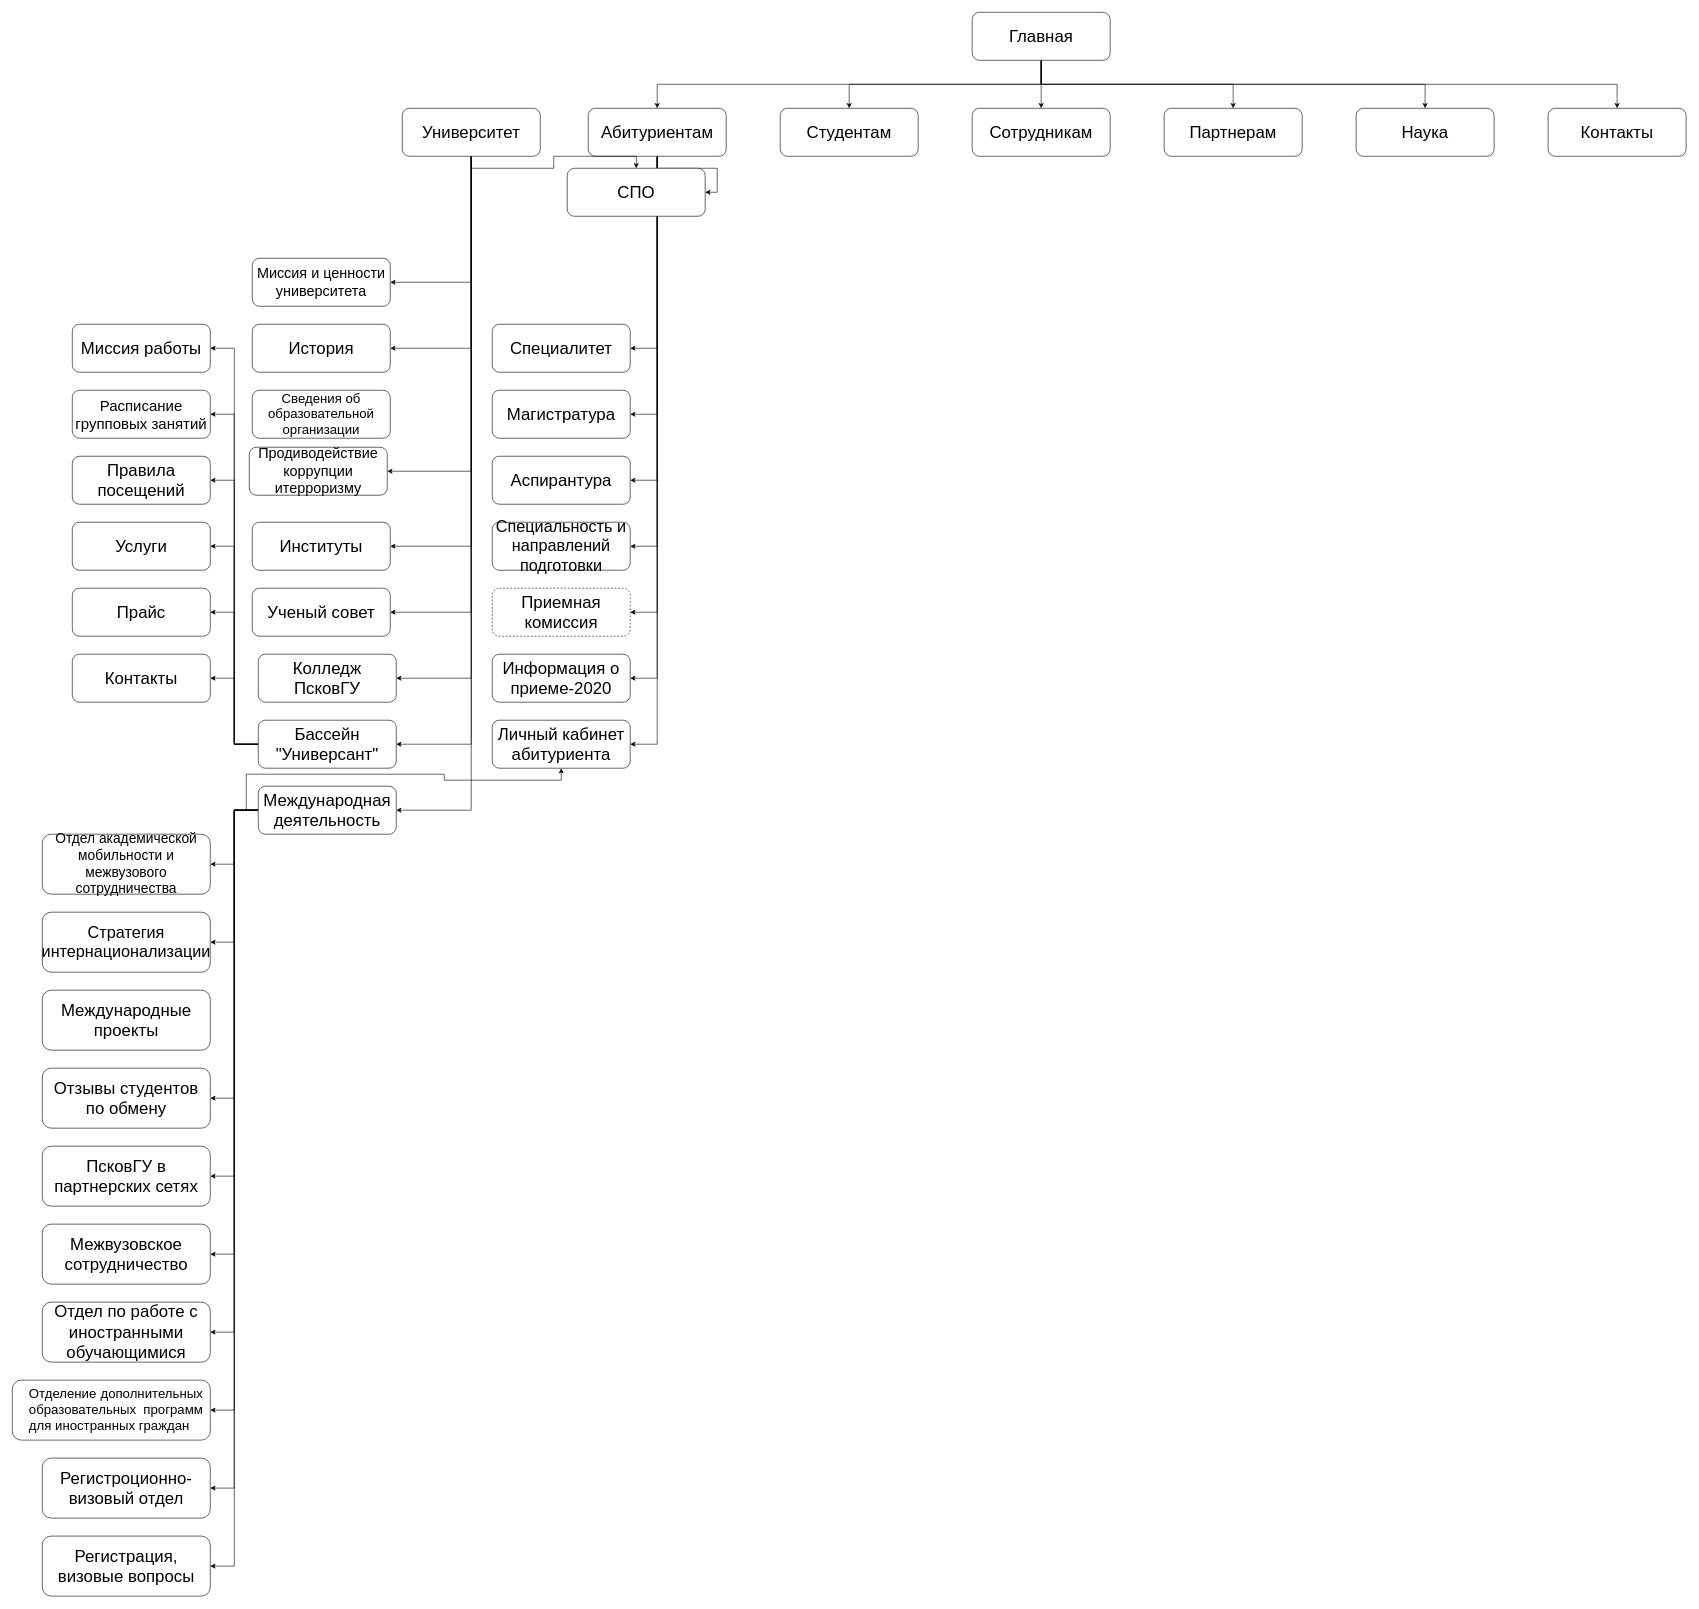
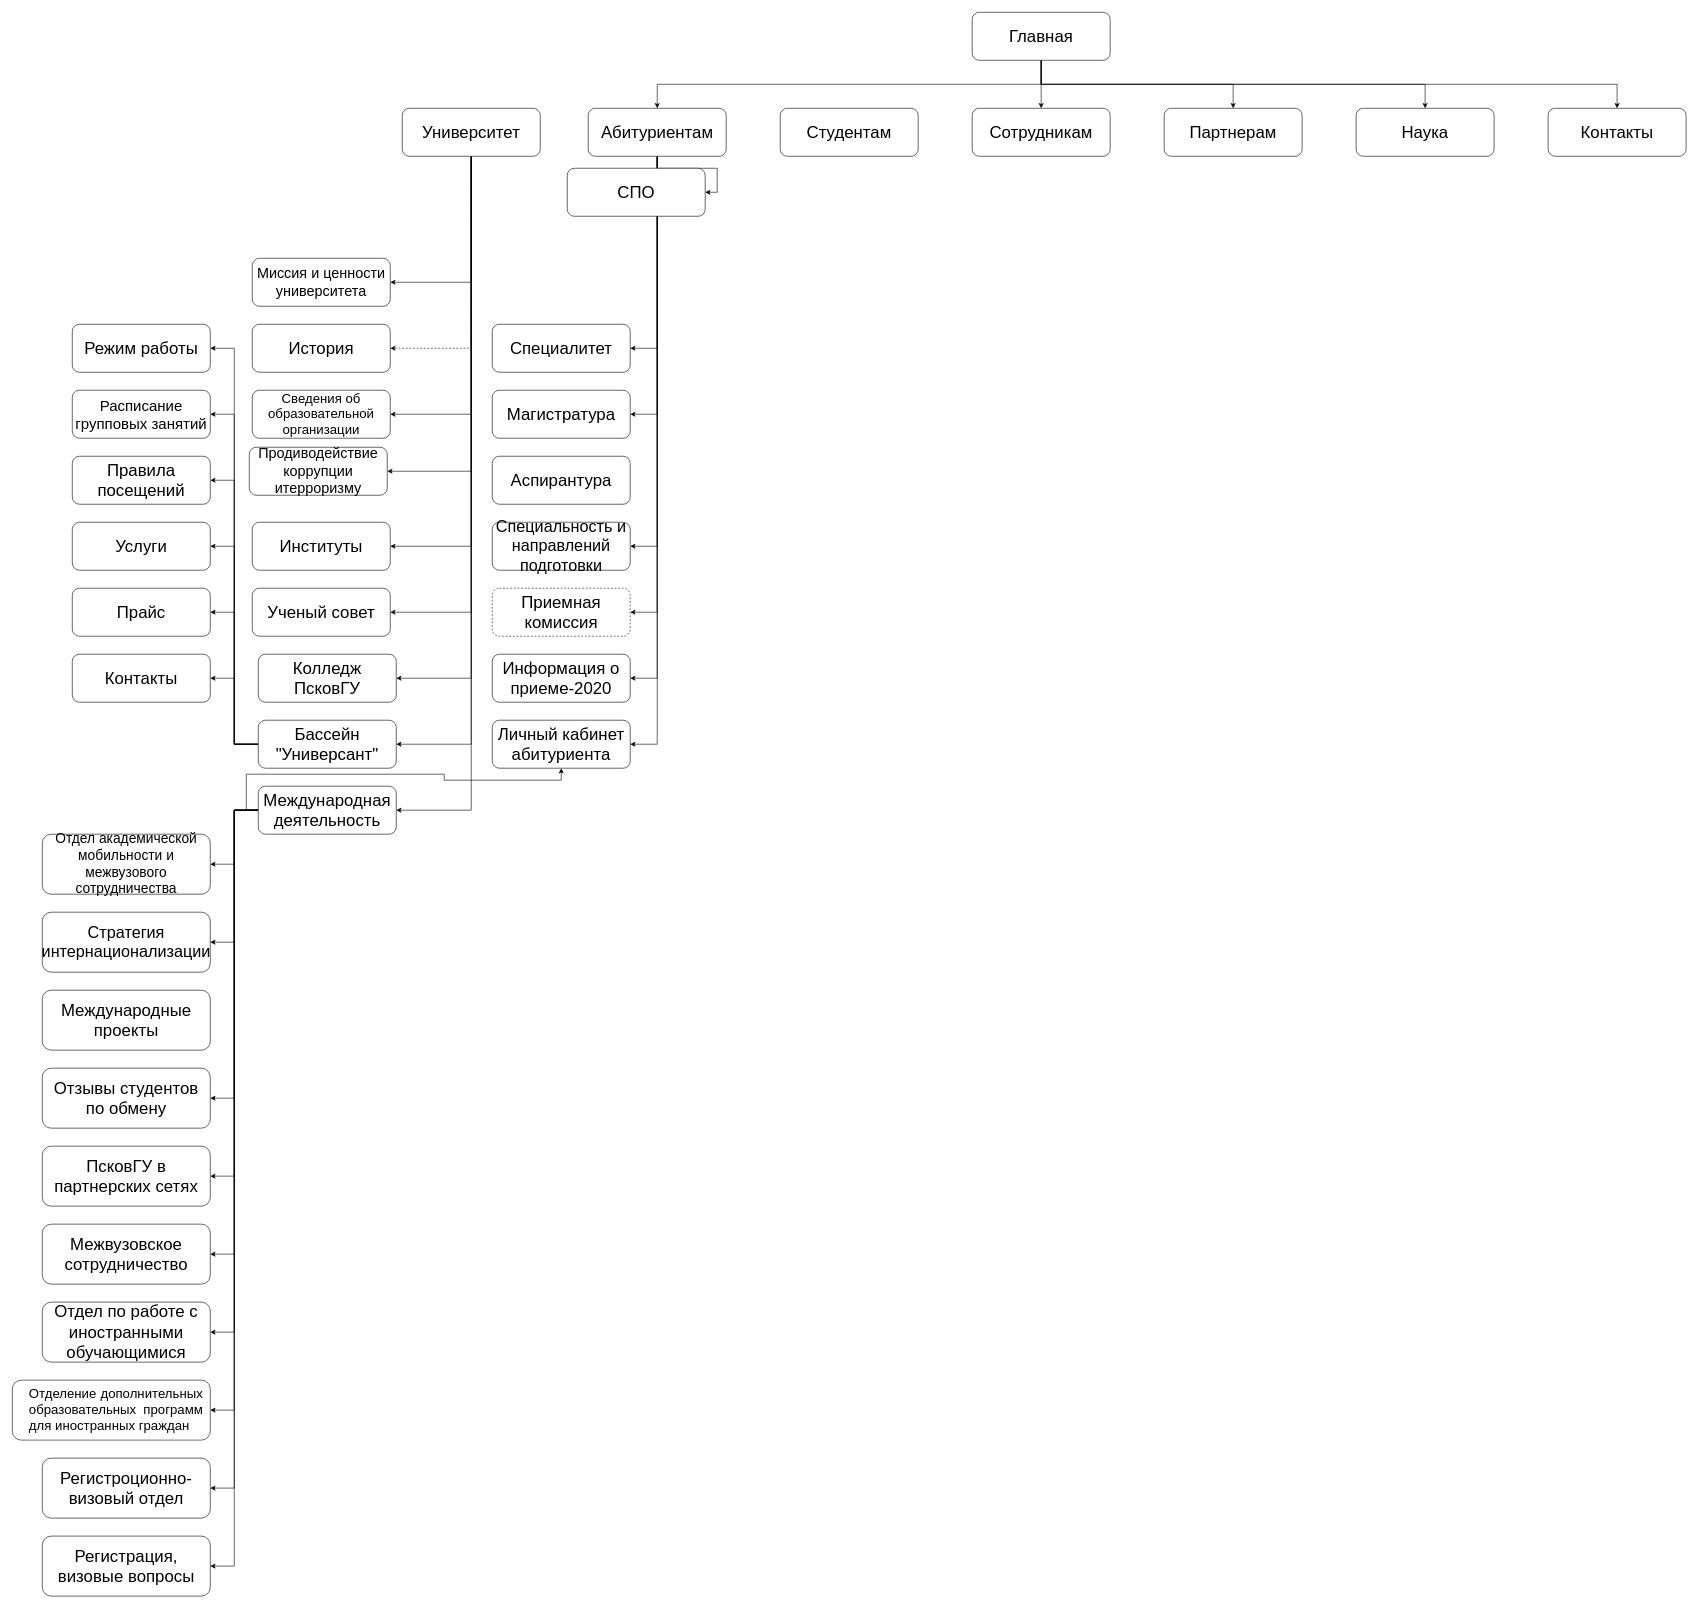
edge "Главная" -> "Студентам": removed
edge "Университет" -> "СПО": now "Университет" -> "Сведения об образовательной организации"
node "Миссия работы": label "Миссия работы" -> "Режим работы"
edge "Университет" -> "История": style solid -> dashed
edge "Абитуриентам" -> "Аспирантура": removed
